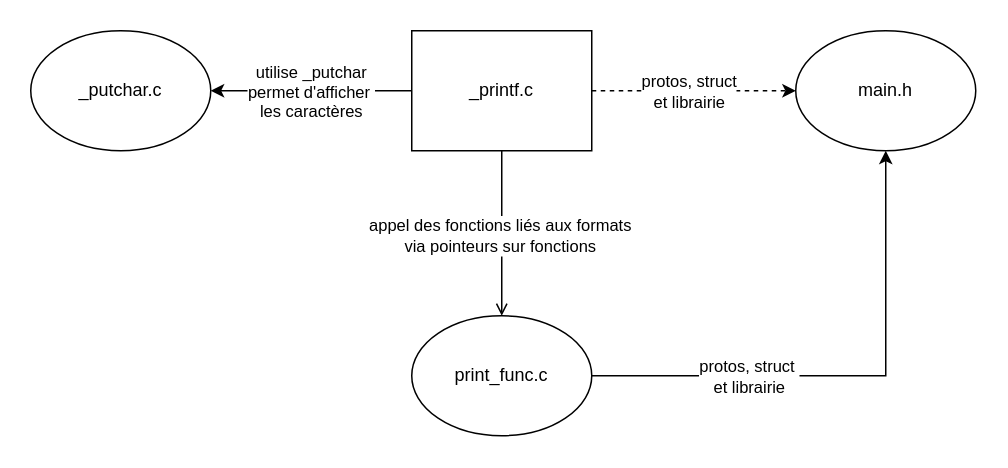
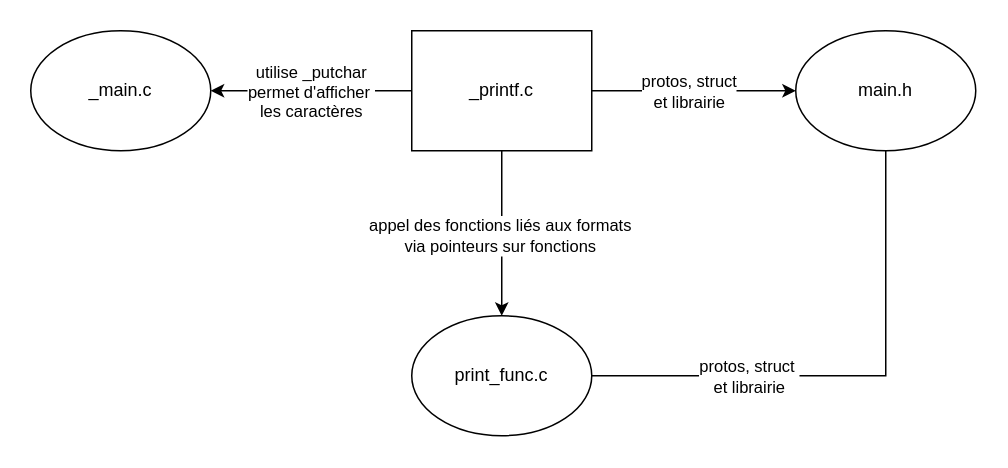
node "_putchar.c": label "_putchar.c" -> "_main.c"
edge "_printf.c" -> "main.h": style dashed -> solid
edge "print_func.c" -> "main.h": arrowhead classic -> none
edge "_printf.c" -> "print_func.c": arrowhead open -> classic
